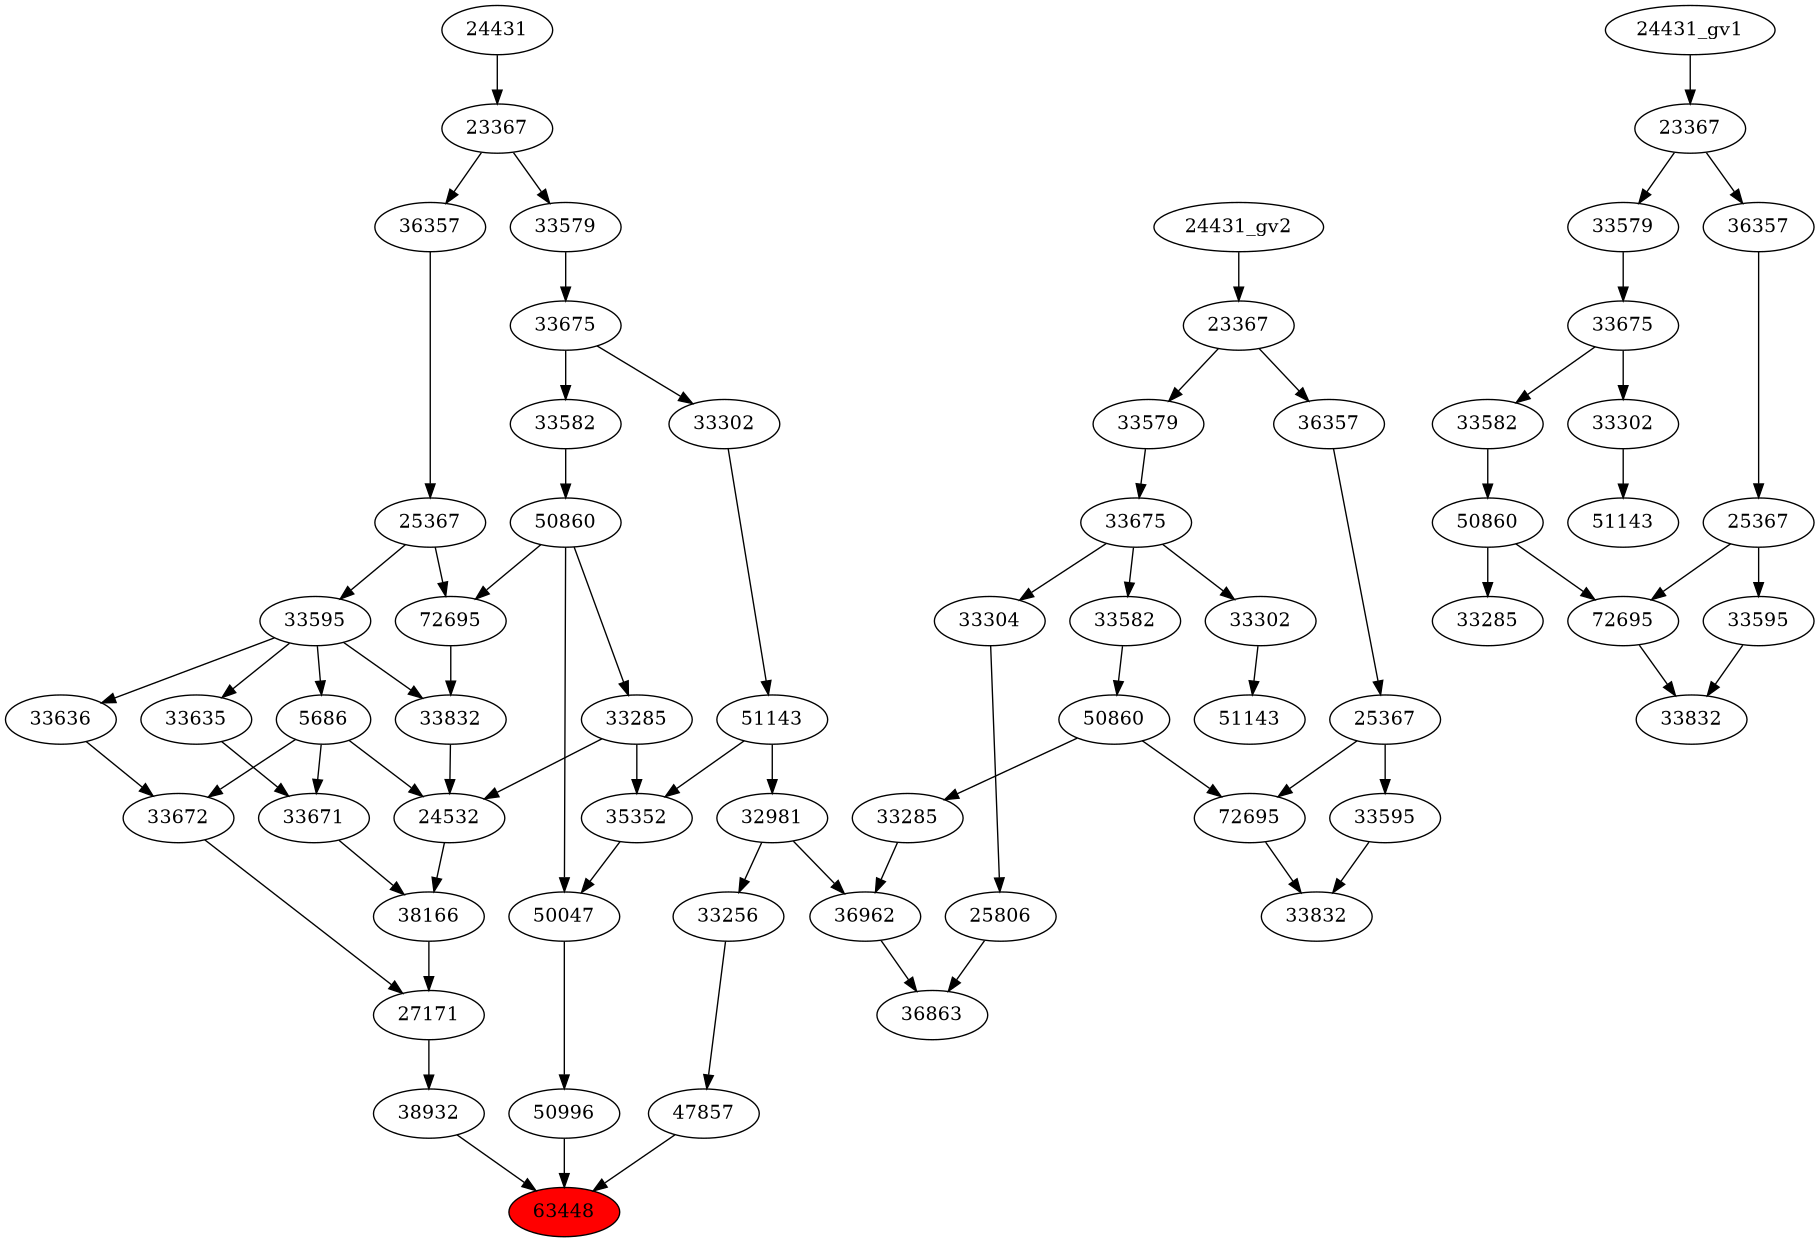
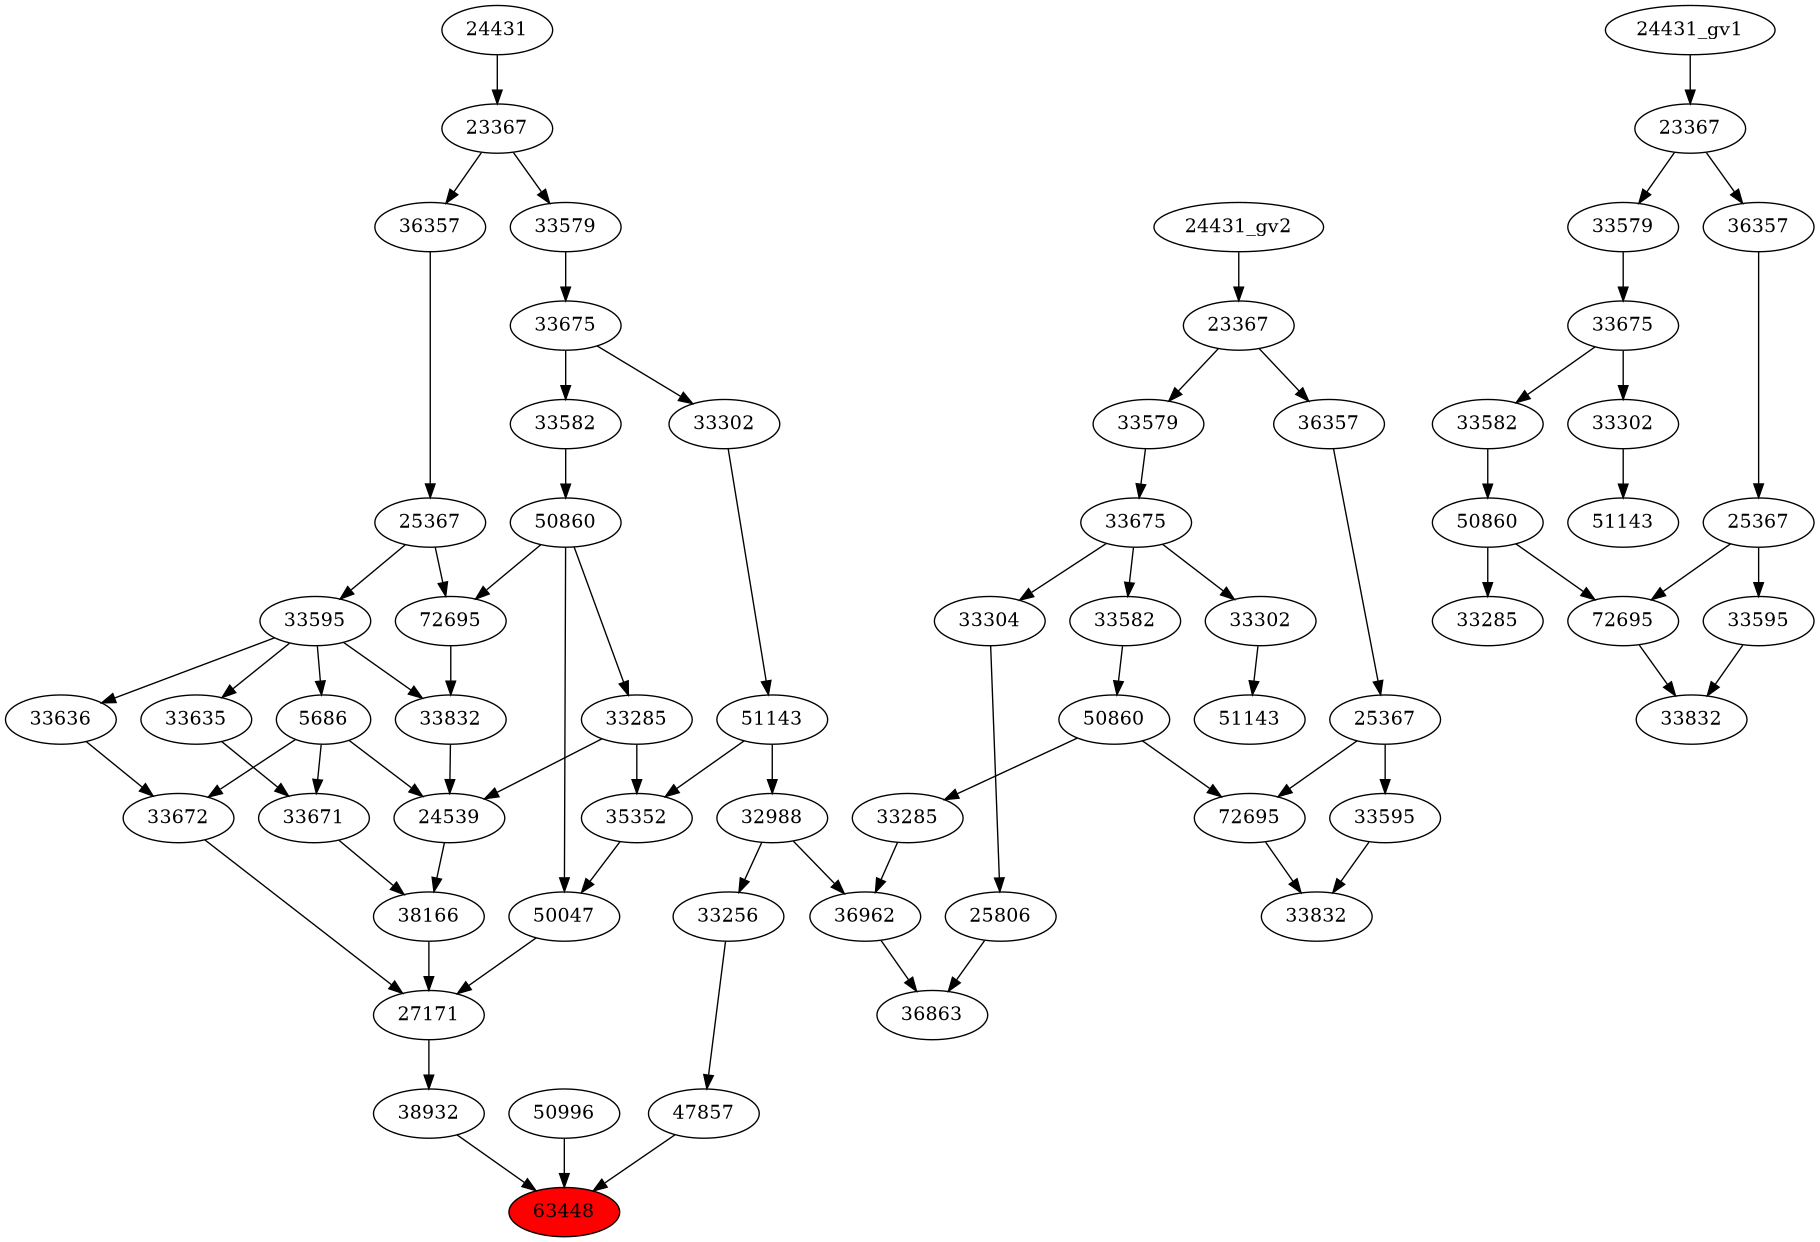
node "24532": label "24532" -> "24539"
node "32981": label "32981" -> "32988"
edge "50047" -> "50996": now "50047" -> "27171"
